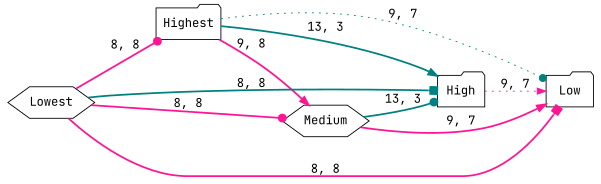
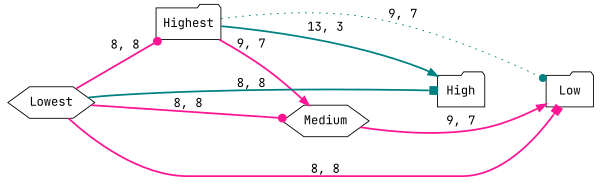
edge "Highest" -> "Medium": label "9, 8" -> "9, 7"
edge "High" -> "Low": removed, label "9, 7"
edge "Medium" -> "High": removed, label "13, 3"
